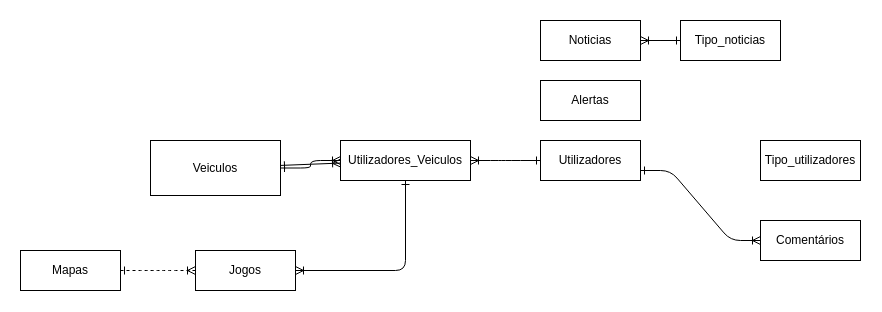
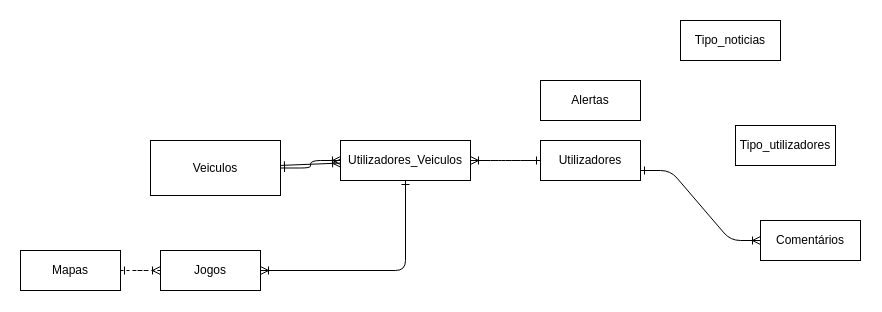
node "Noticias": removed
edge "Noticias" -- "Tipo_noticias": removed
node "Tipo_utilizadores": moved (811, 161) -> (786, 146)
node "Jogos": moved (246, 271) -> (211, 271)
